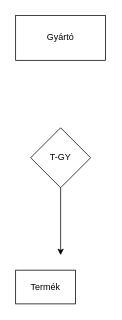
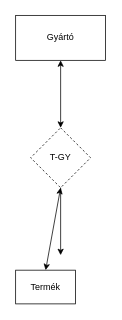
edge "Gyártó" -- "T-GY": added
node "T-GY": style solid -> dashed
edge "T-GY" -- "Termék": added
